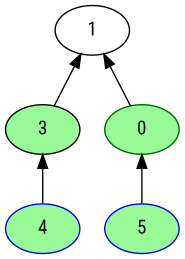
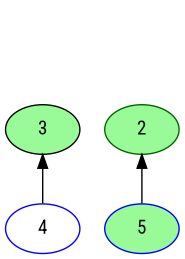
node "1": removed
node "0": label "0" -> "2"
node "4": fillcolor palegreen -> white
